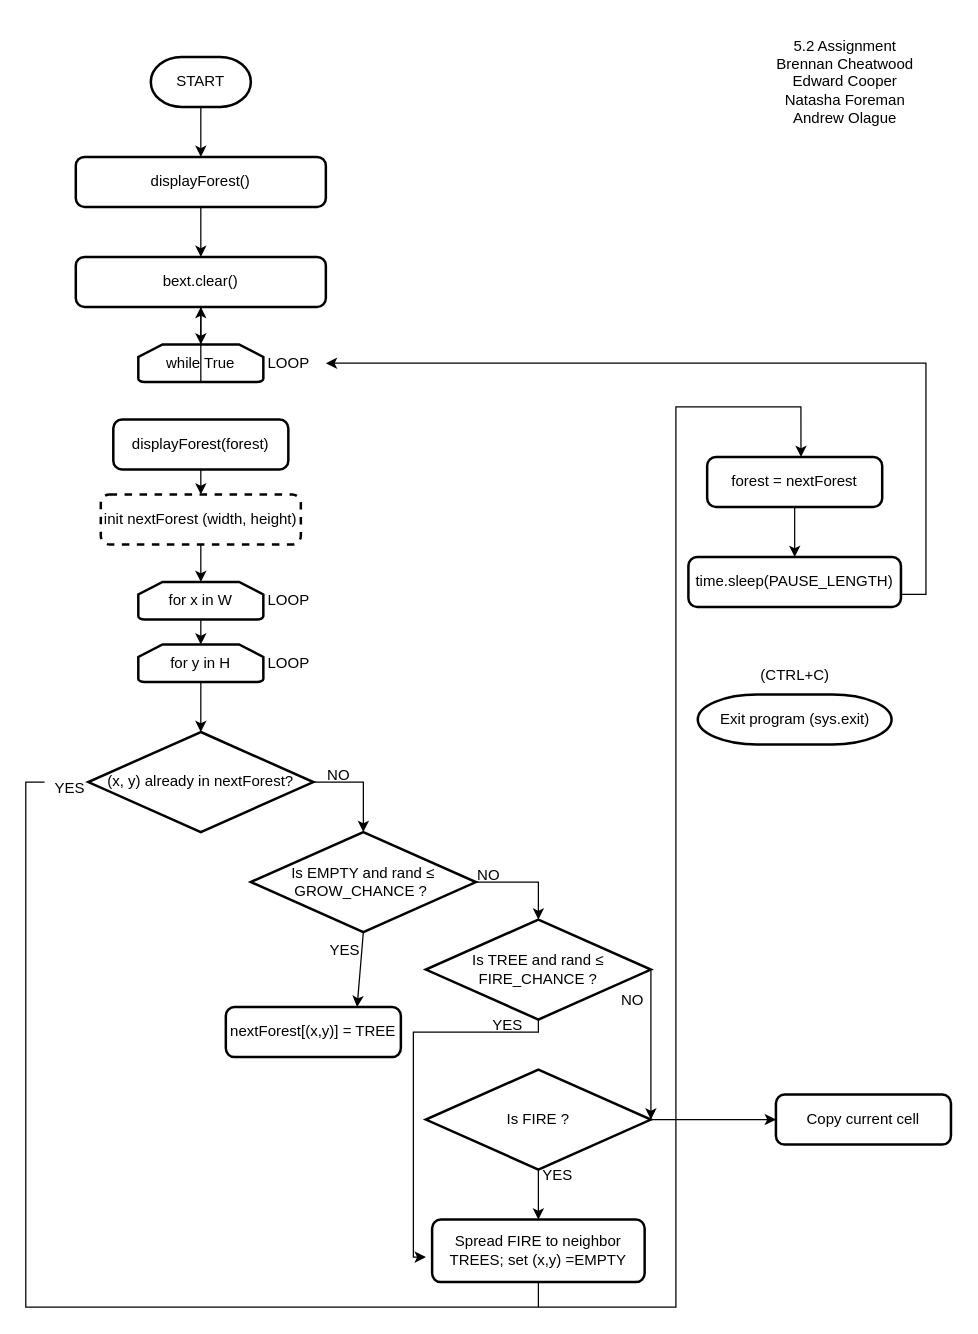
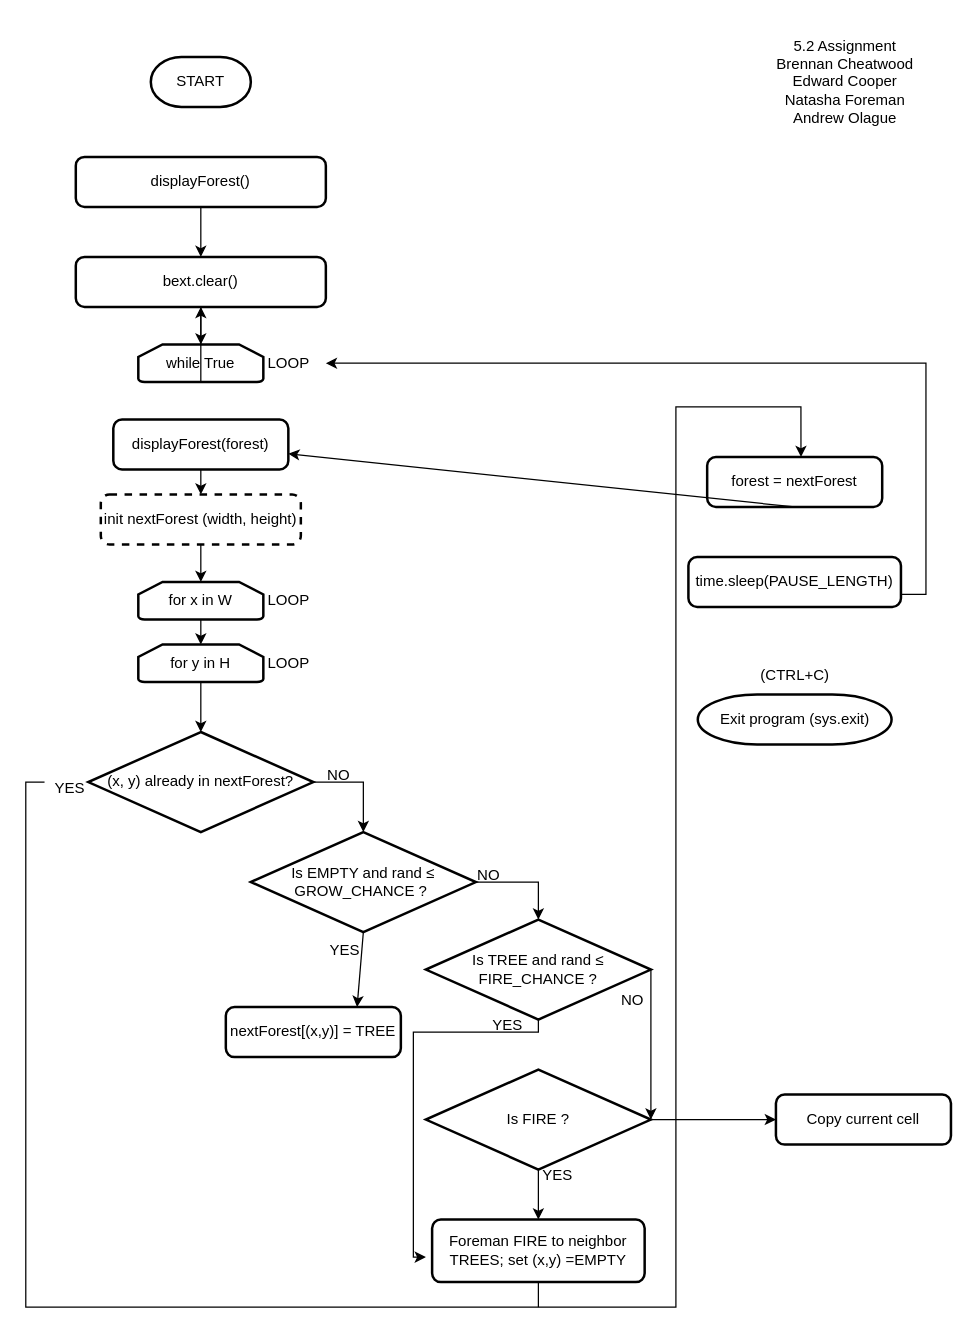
edge "START" -> "displayForest()": removed
edge "forest = nextForest" -> "time.sleep(PAUSE_LENGTH)": now "forest = nextForest" -> "displayForest(forest)"
node "Spread FIRE to neighbor TREES; set (x,y) =EMPTY": label "Spread FIRE to neighbor TREES; set (x,y) =EMPTY" -> "Foreman FIRE to neighbor TREES; set (x,y) =EMPTY"
